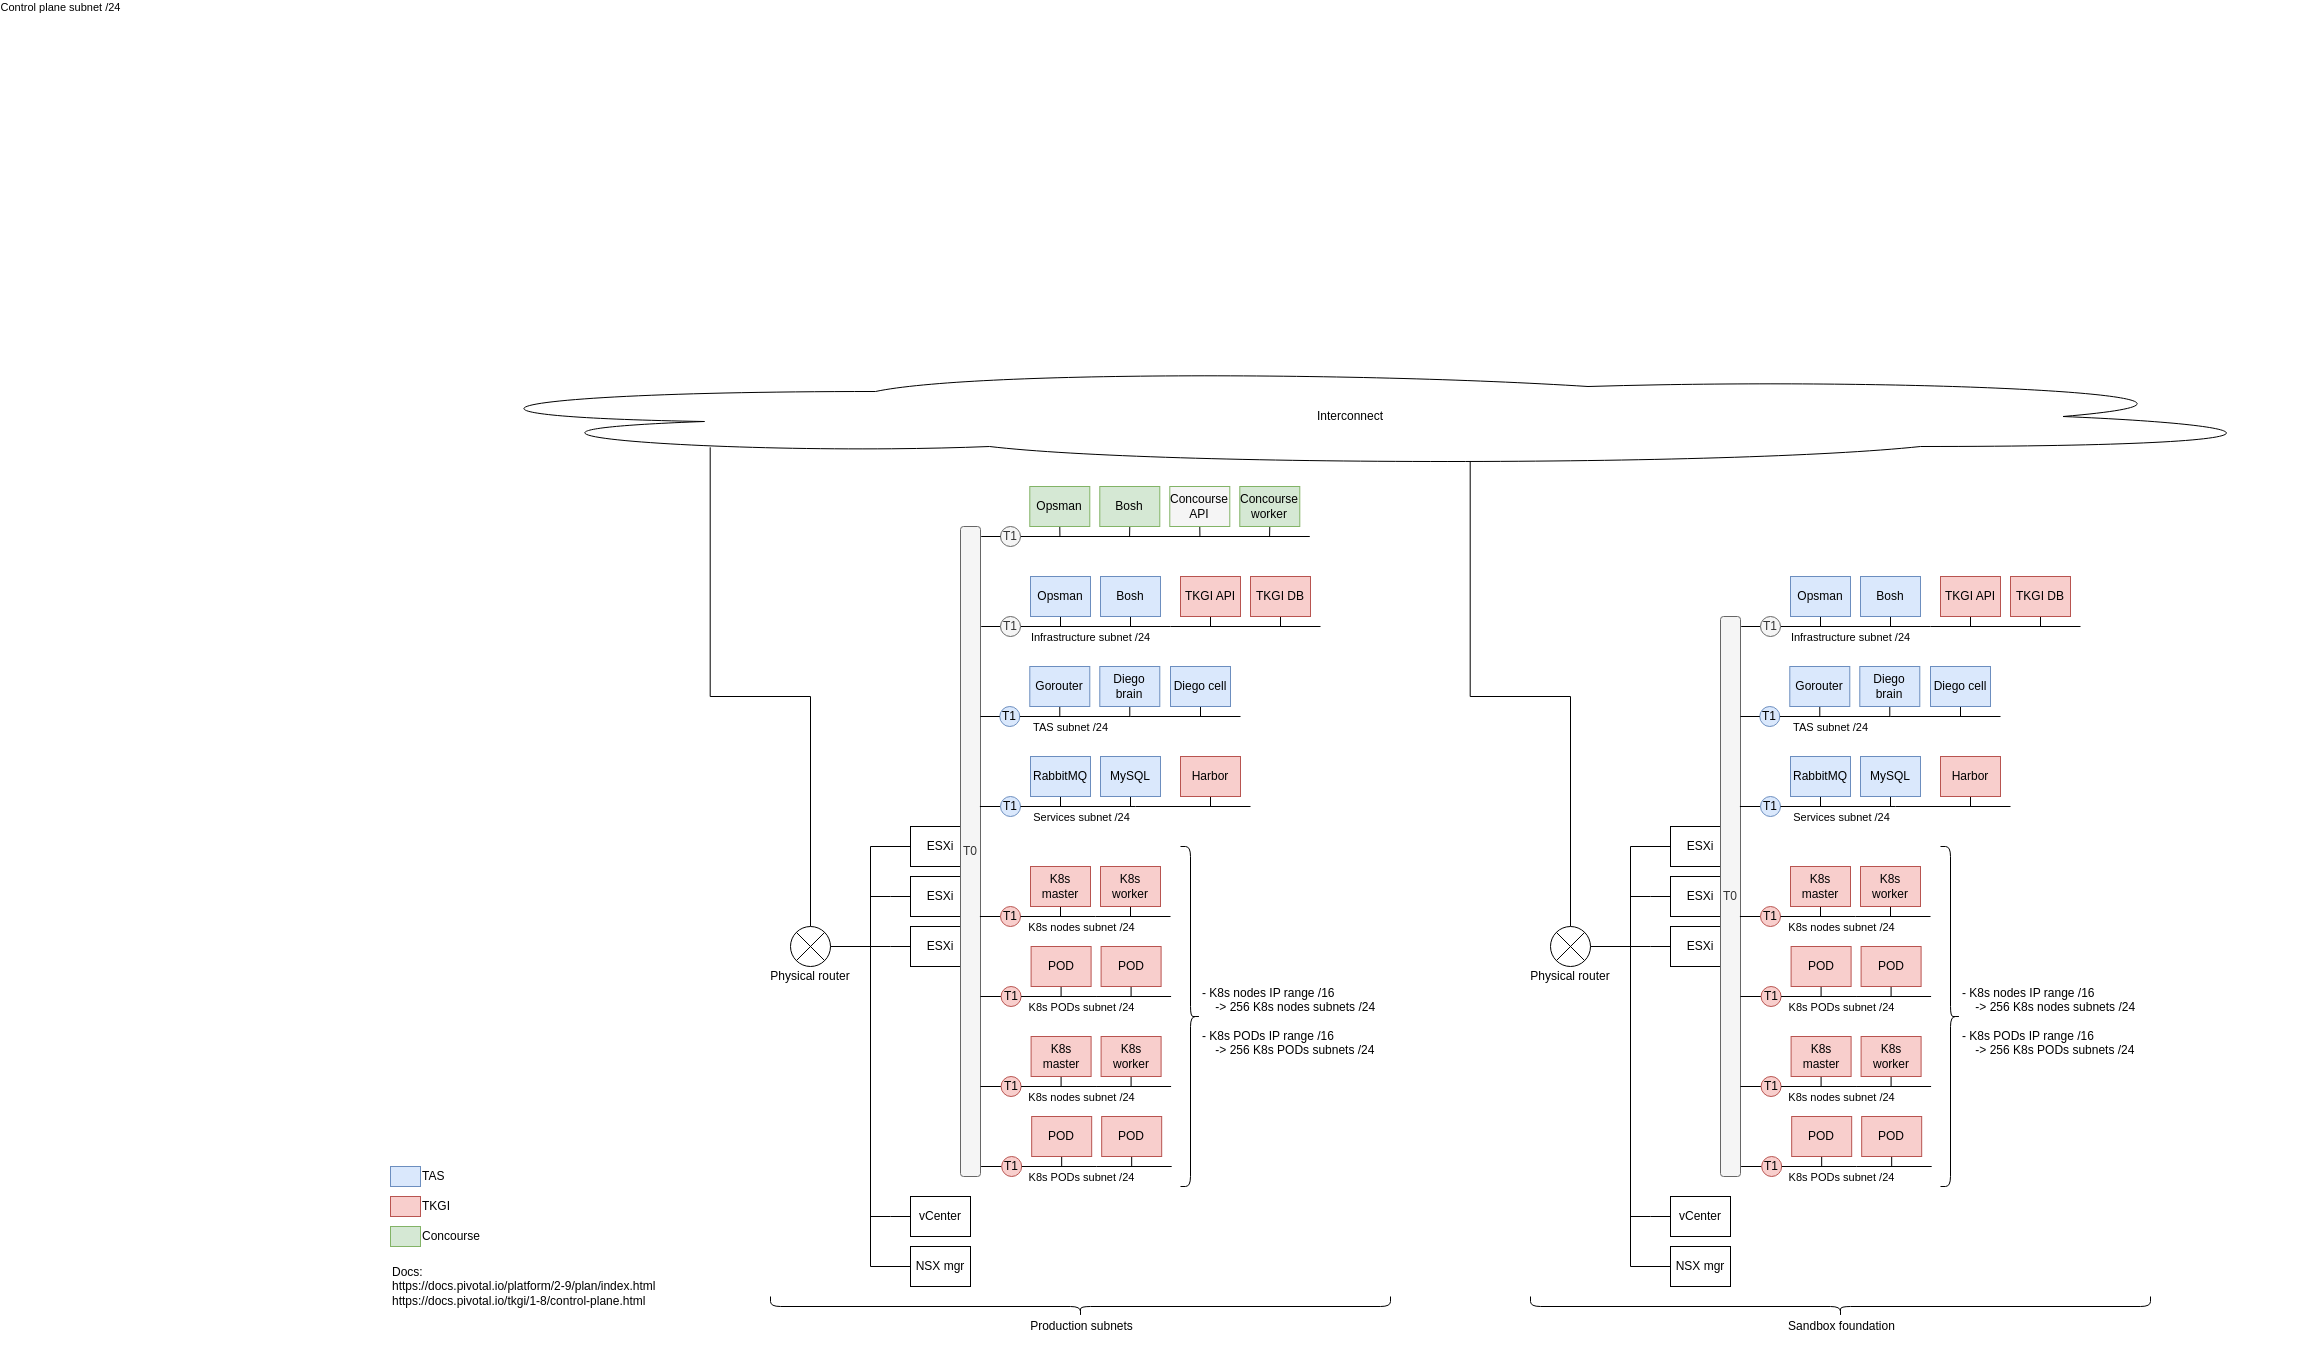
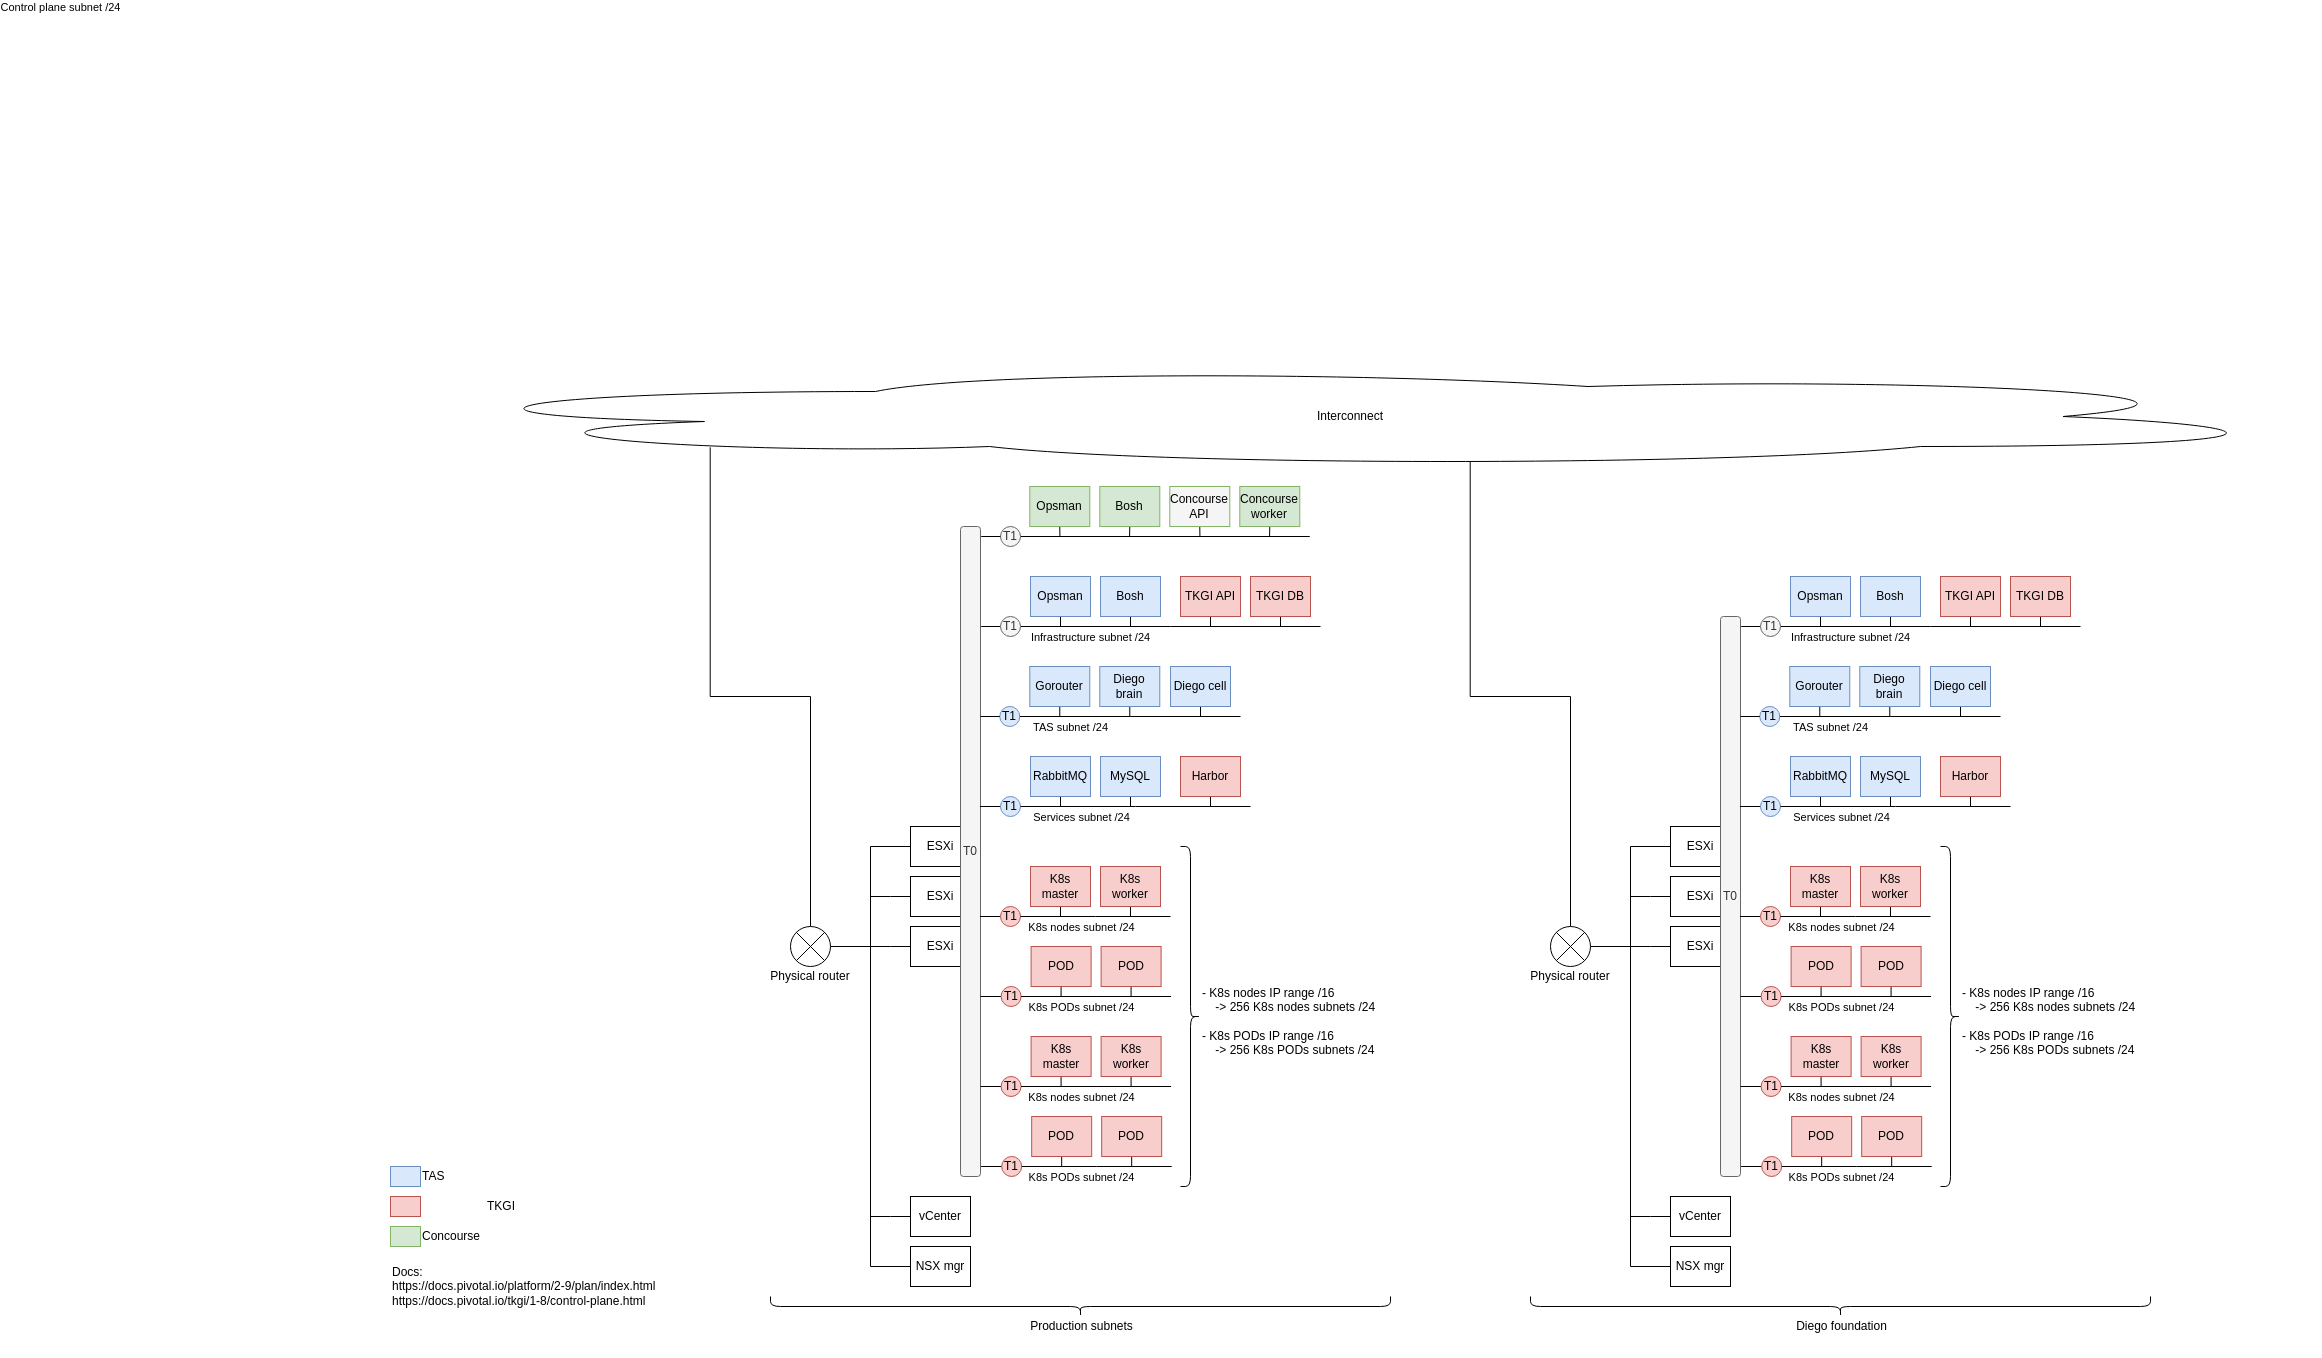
node "TKGI": moved (441, 1207) -> (506, 1207)
node "Sandbox foundation": label "Sandbox foundation" -> "Diego foundation"
